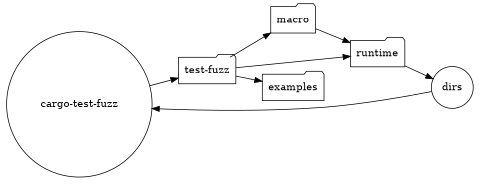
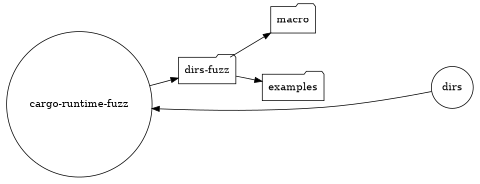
node "runtime": removed
node "test-fuzz": label "test-fuzz" -> "dirs-fuzz"
node "cargo-test-fuzz": label "cargo-test-fuzz" -> "cargo-runtime-fuzz"
